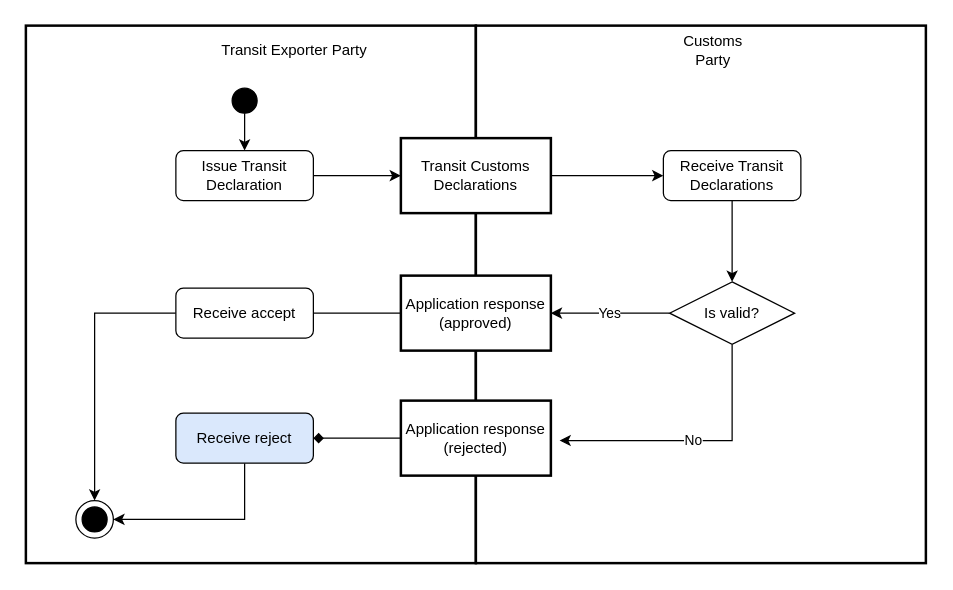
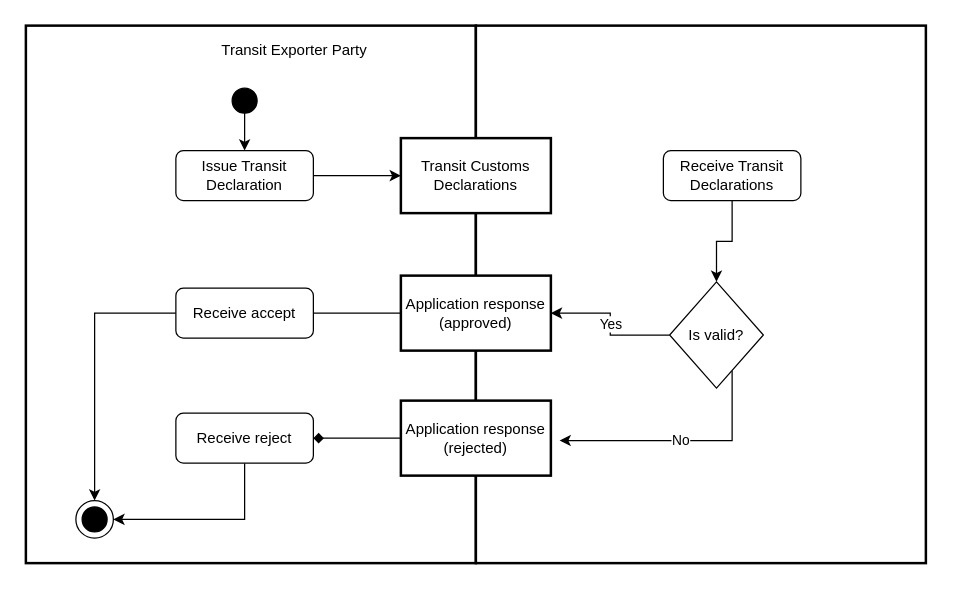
node "Customs Party": removed
edge "Transit Customs Declarations" -> "Receive Transit Declarations": removed
node "Is valid?": size 125x63 -> 94x106
node "Receive reject": fillcolor #dae8fc -> #ffffff
